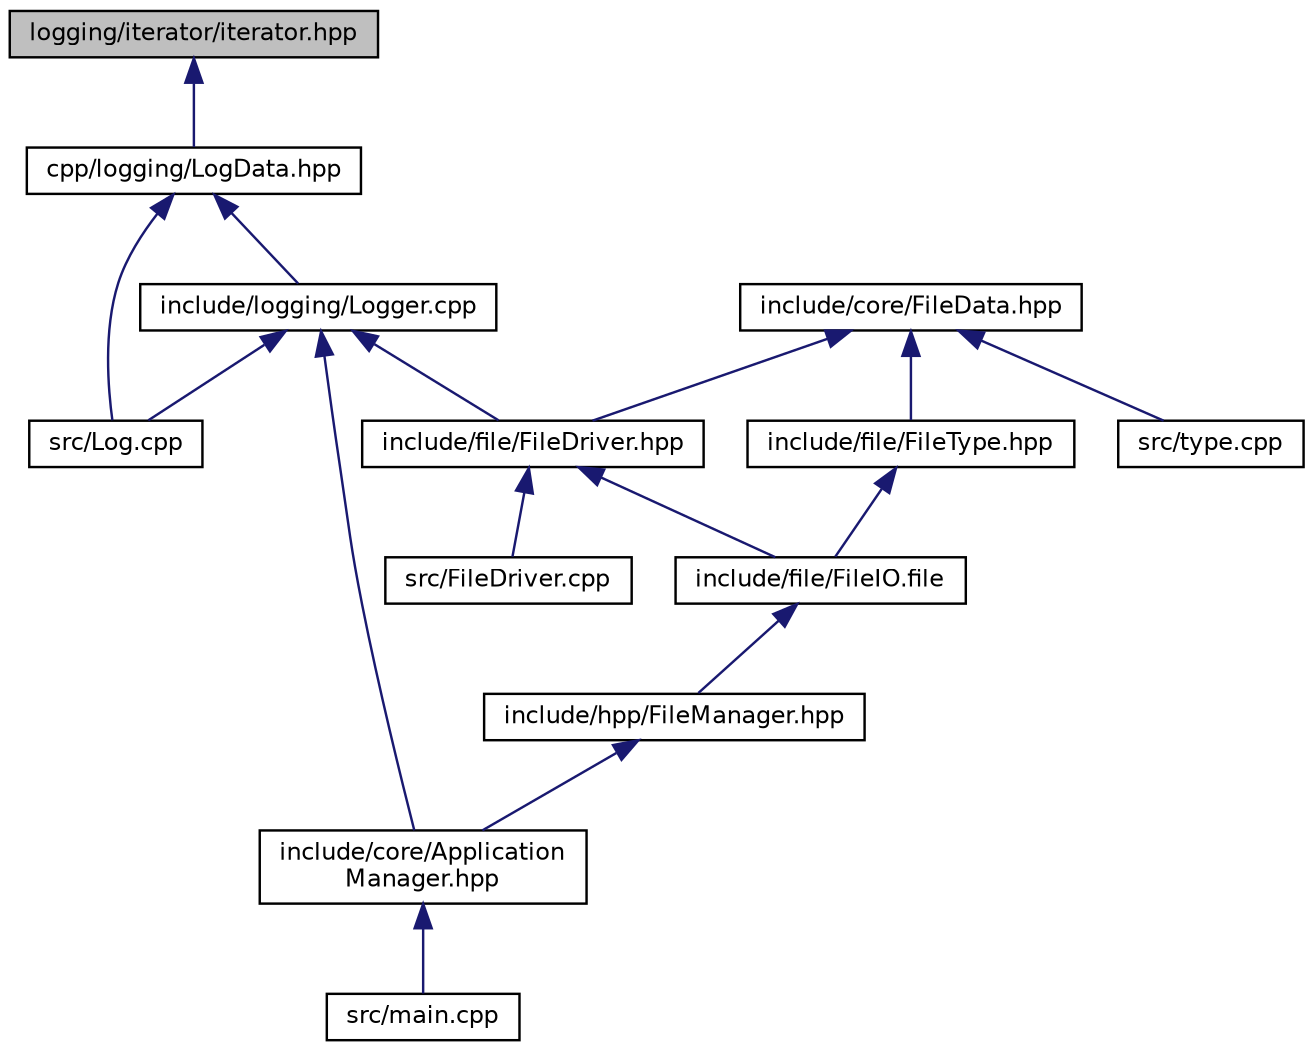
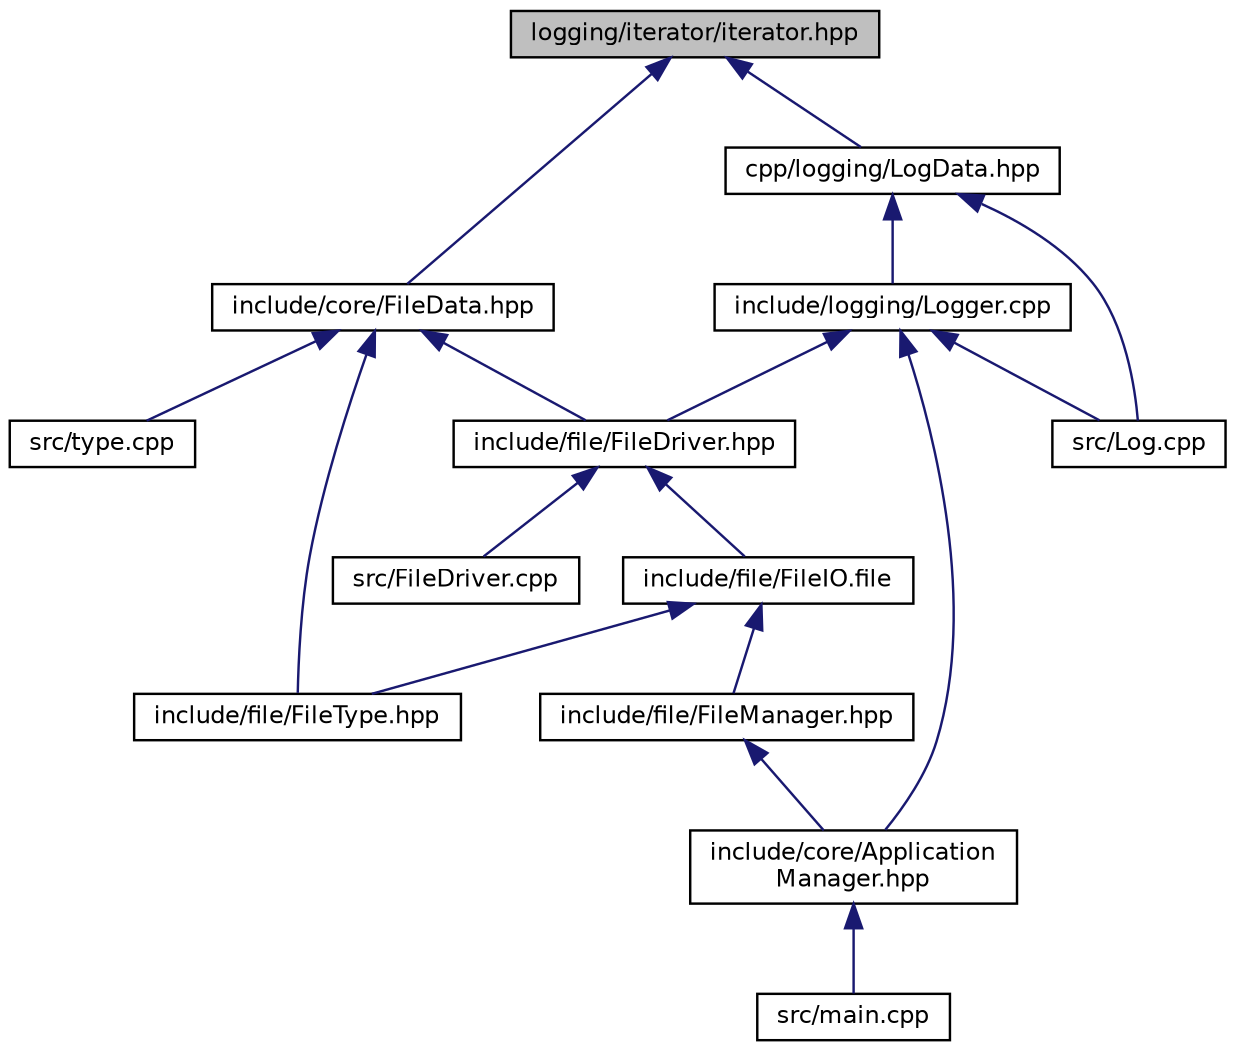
edge "include/core/FileData.hpp" -> "logging/iterator/iterator.hpp": added
edge "include/file/FileIO.file" -> "include/file/FileType.hpp": reversed
node "include/hpp/FileManager.hpp": label "include/hpp/FileManager.hpp" -> "include/file/FileManager.hpp"
